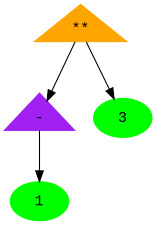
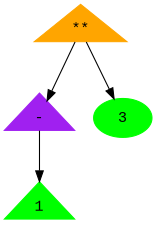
node "1": shape ellipse -> triangle
